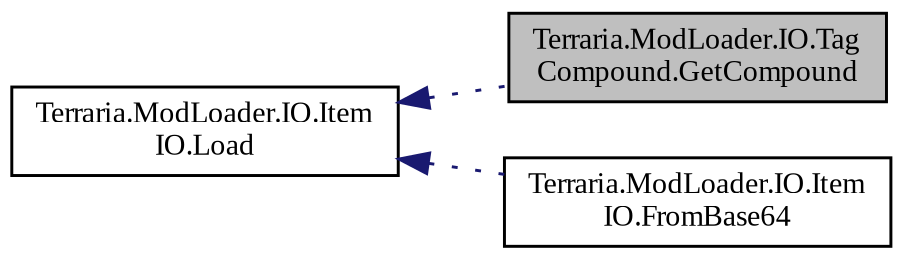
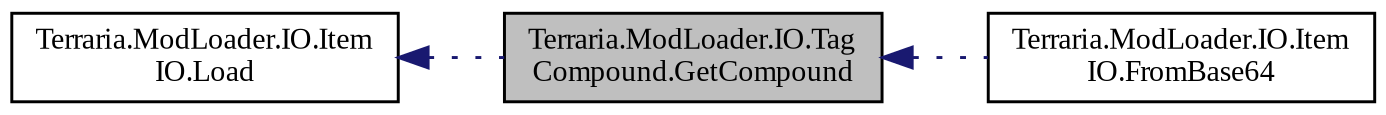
edge "Terraria.ModLoader.IO.Item IO.FromBase64" -> "Terraria.ModLoader.IO.Item IO.Load": now "Terraria.ModLoader.IO.Item IO.FromBase64" -> "Terraria.ModLoader.IO.Tag Compound.GetCompound"
